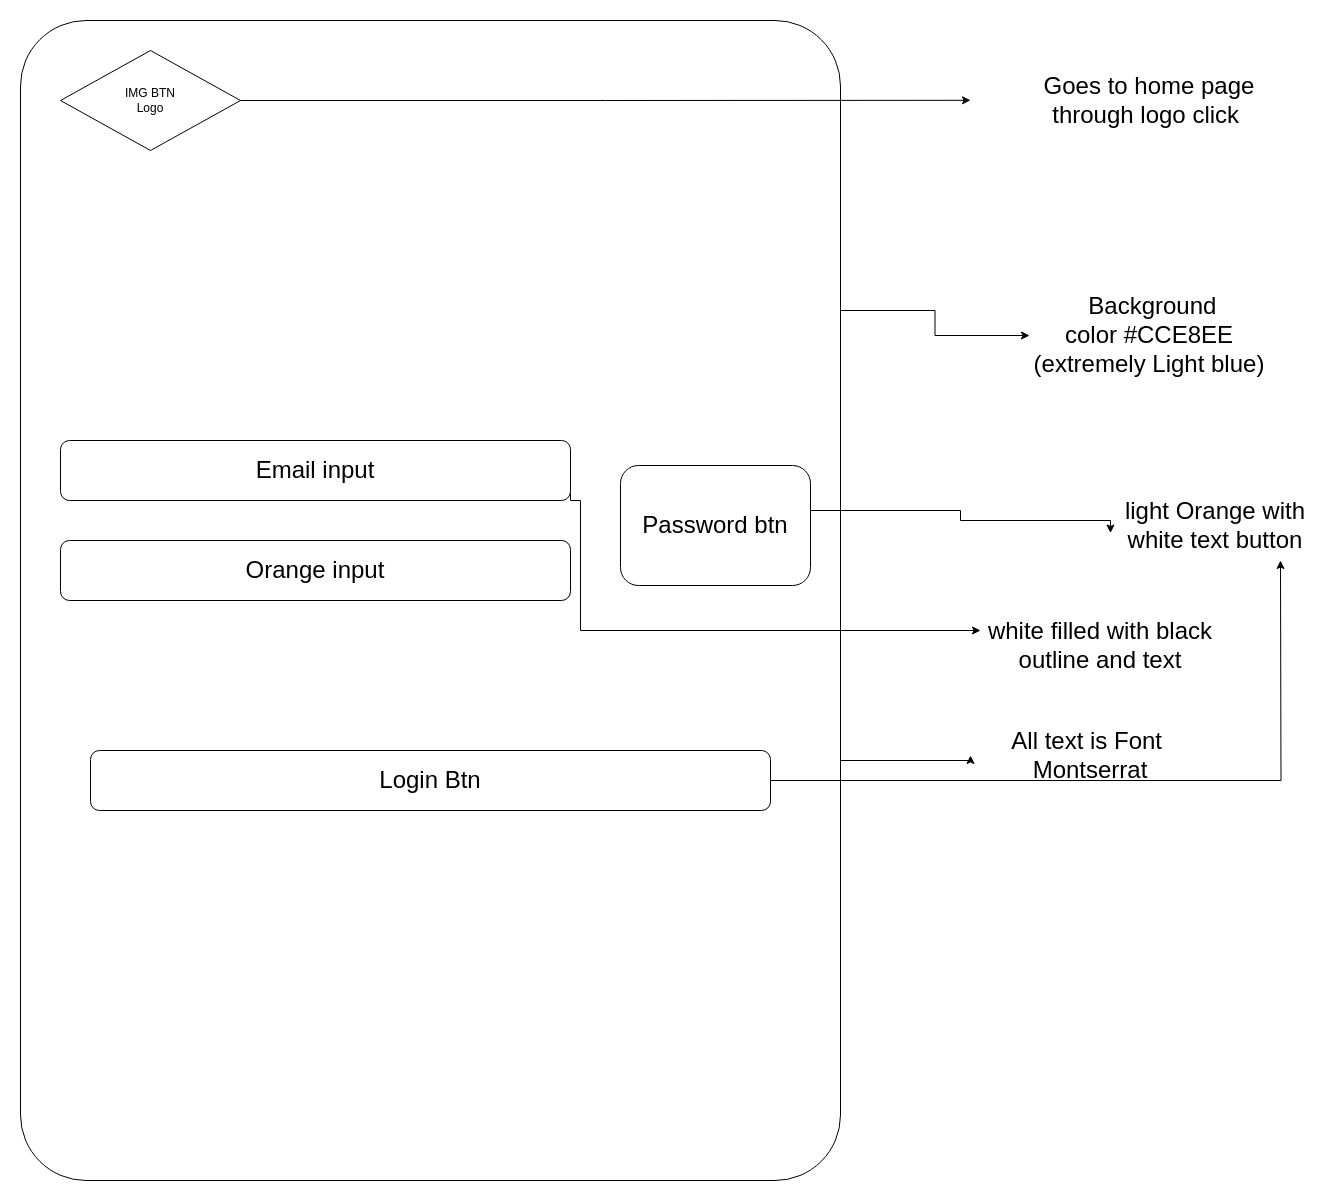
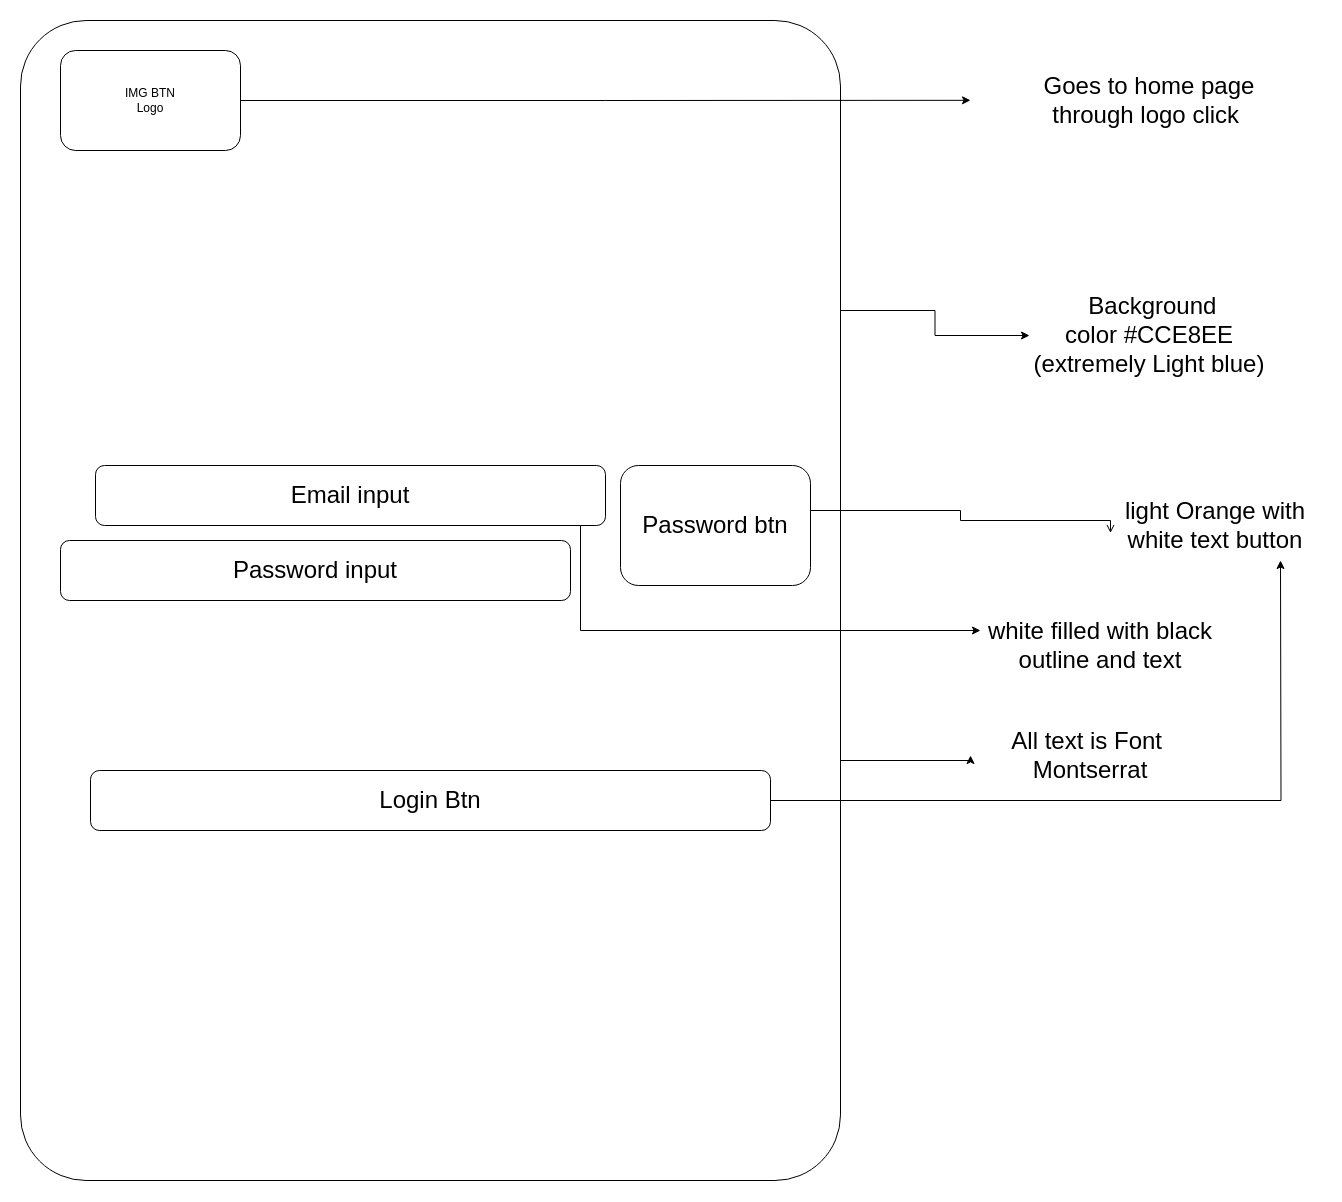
node "IMG BTN Logo": shape diamond -> rounded rectangle
node "Email input": moved (316, 471) -> (351, 496)
edge "Password btn" -> "light Orange with white text button": arrowhead classic -> open
node "Orange input": label "Orange input" -> "Password input"
node "Login Btn": moved (431, 781) -> (431, 801)
